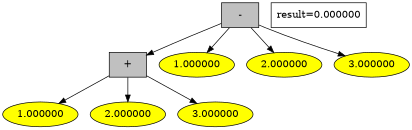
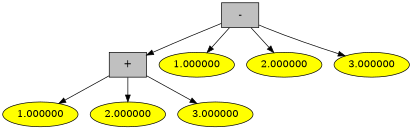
node "result=0.000000": removed
